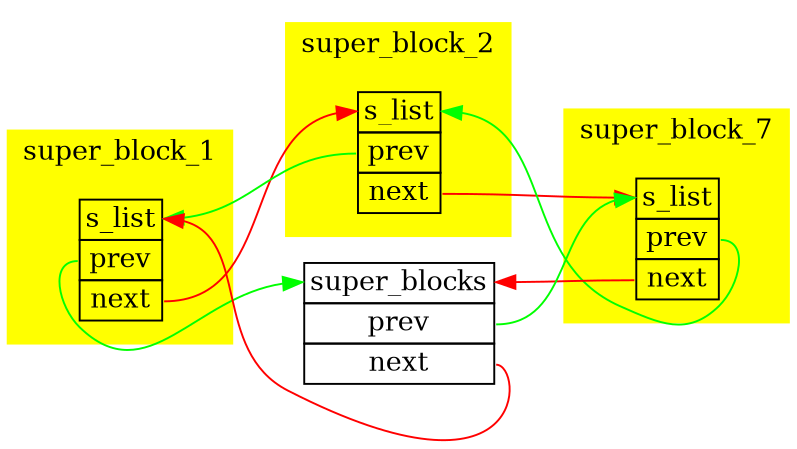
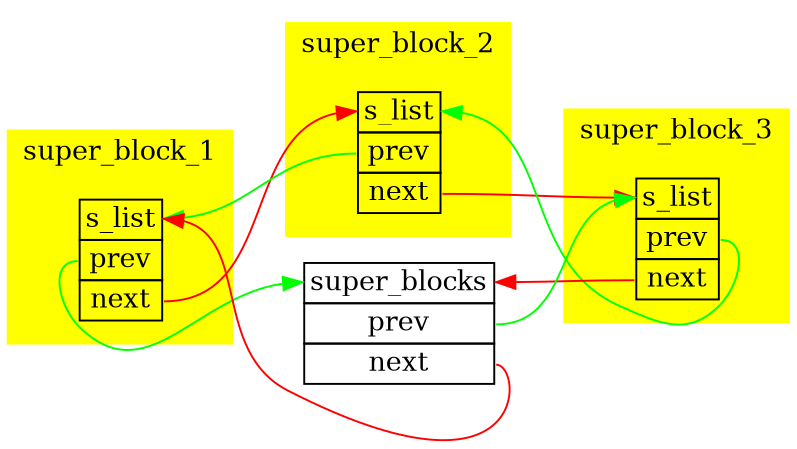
cluster "super_block_7": label "super_block_7" -> "super_block_3"
